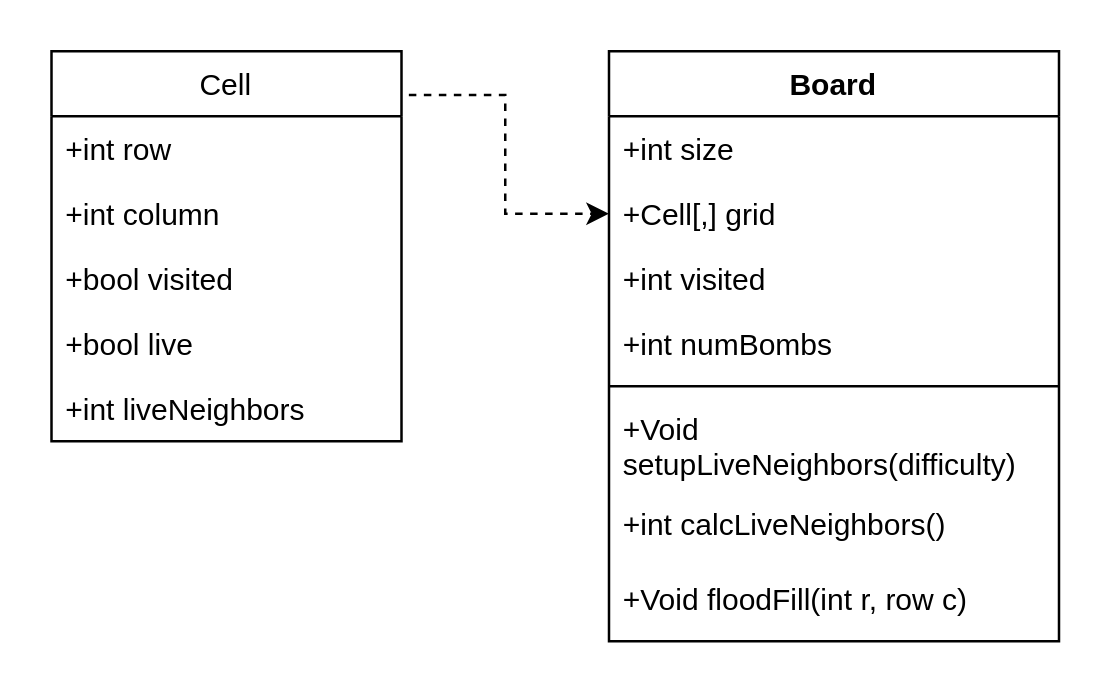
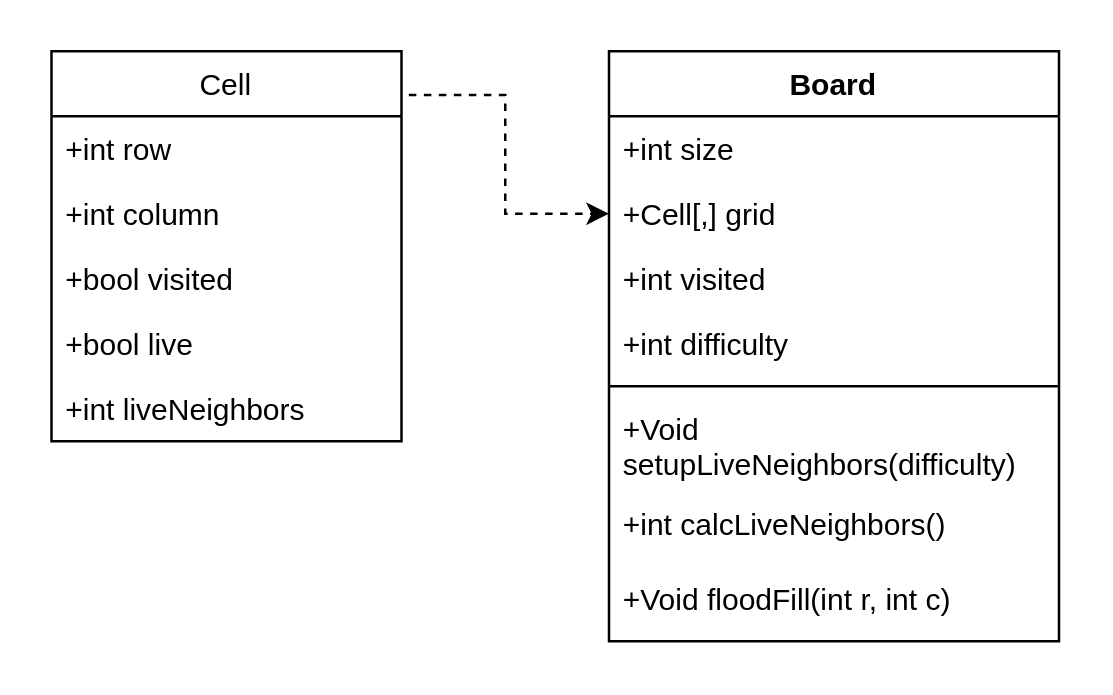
node "+int numBombs": label "+int numBombs" -> "+int difficulty"
node "+Void floodFill(int r, row c)": label "+Void floodFill(int r, row c)" -> "+Void floodFill(int r, int c)"
